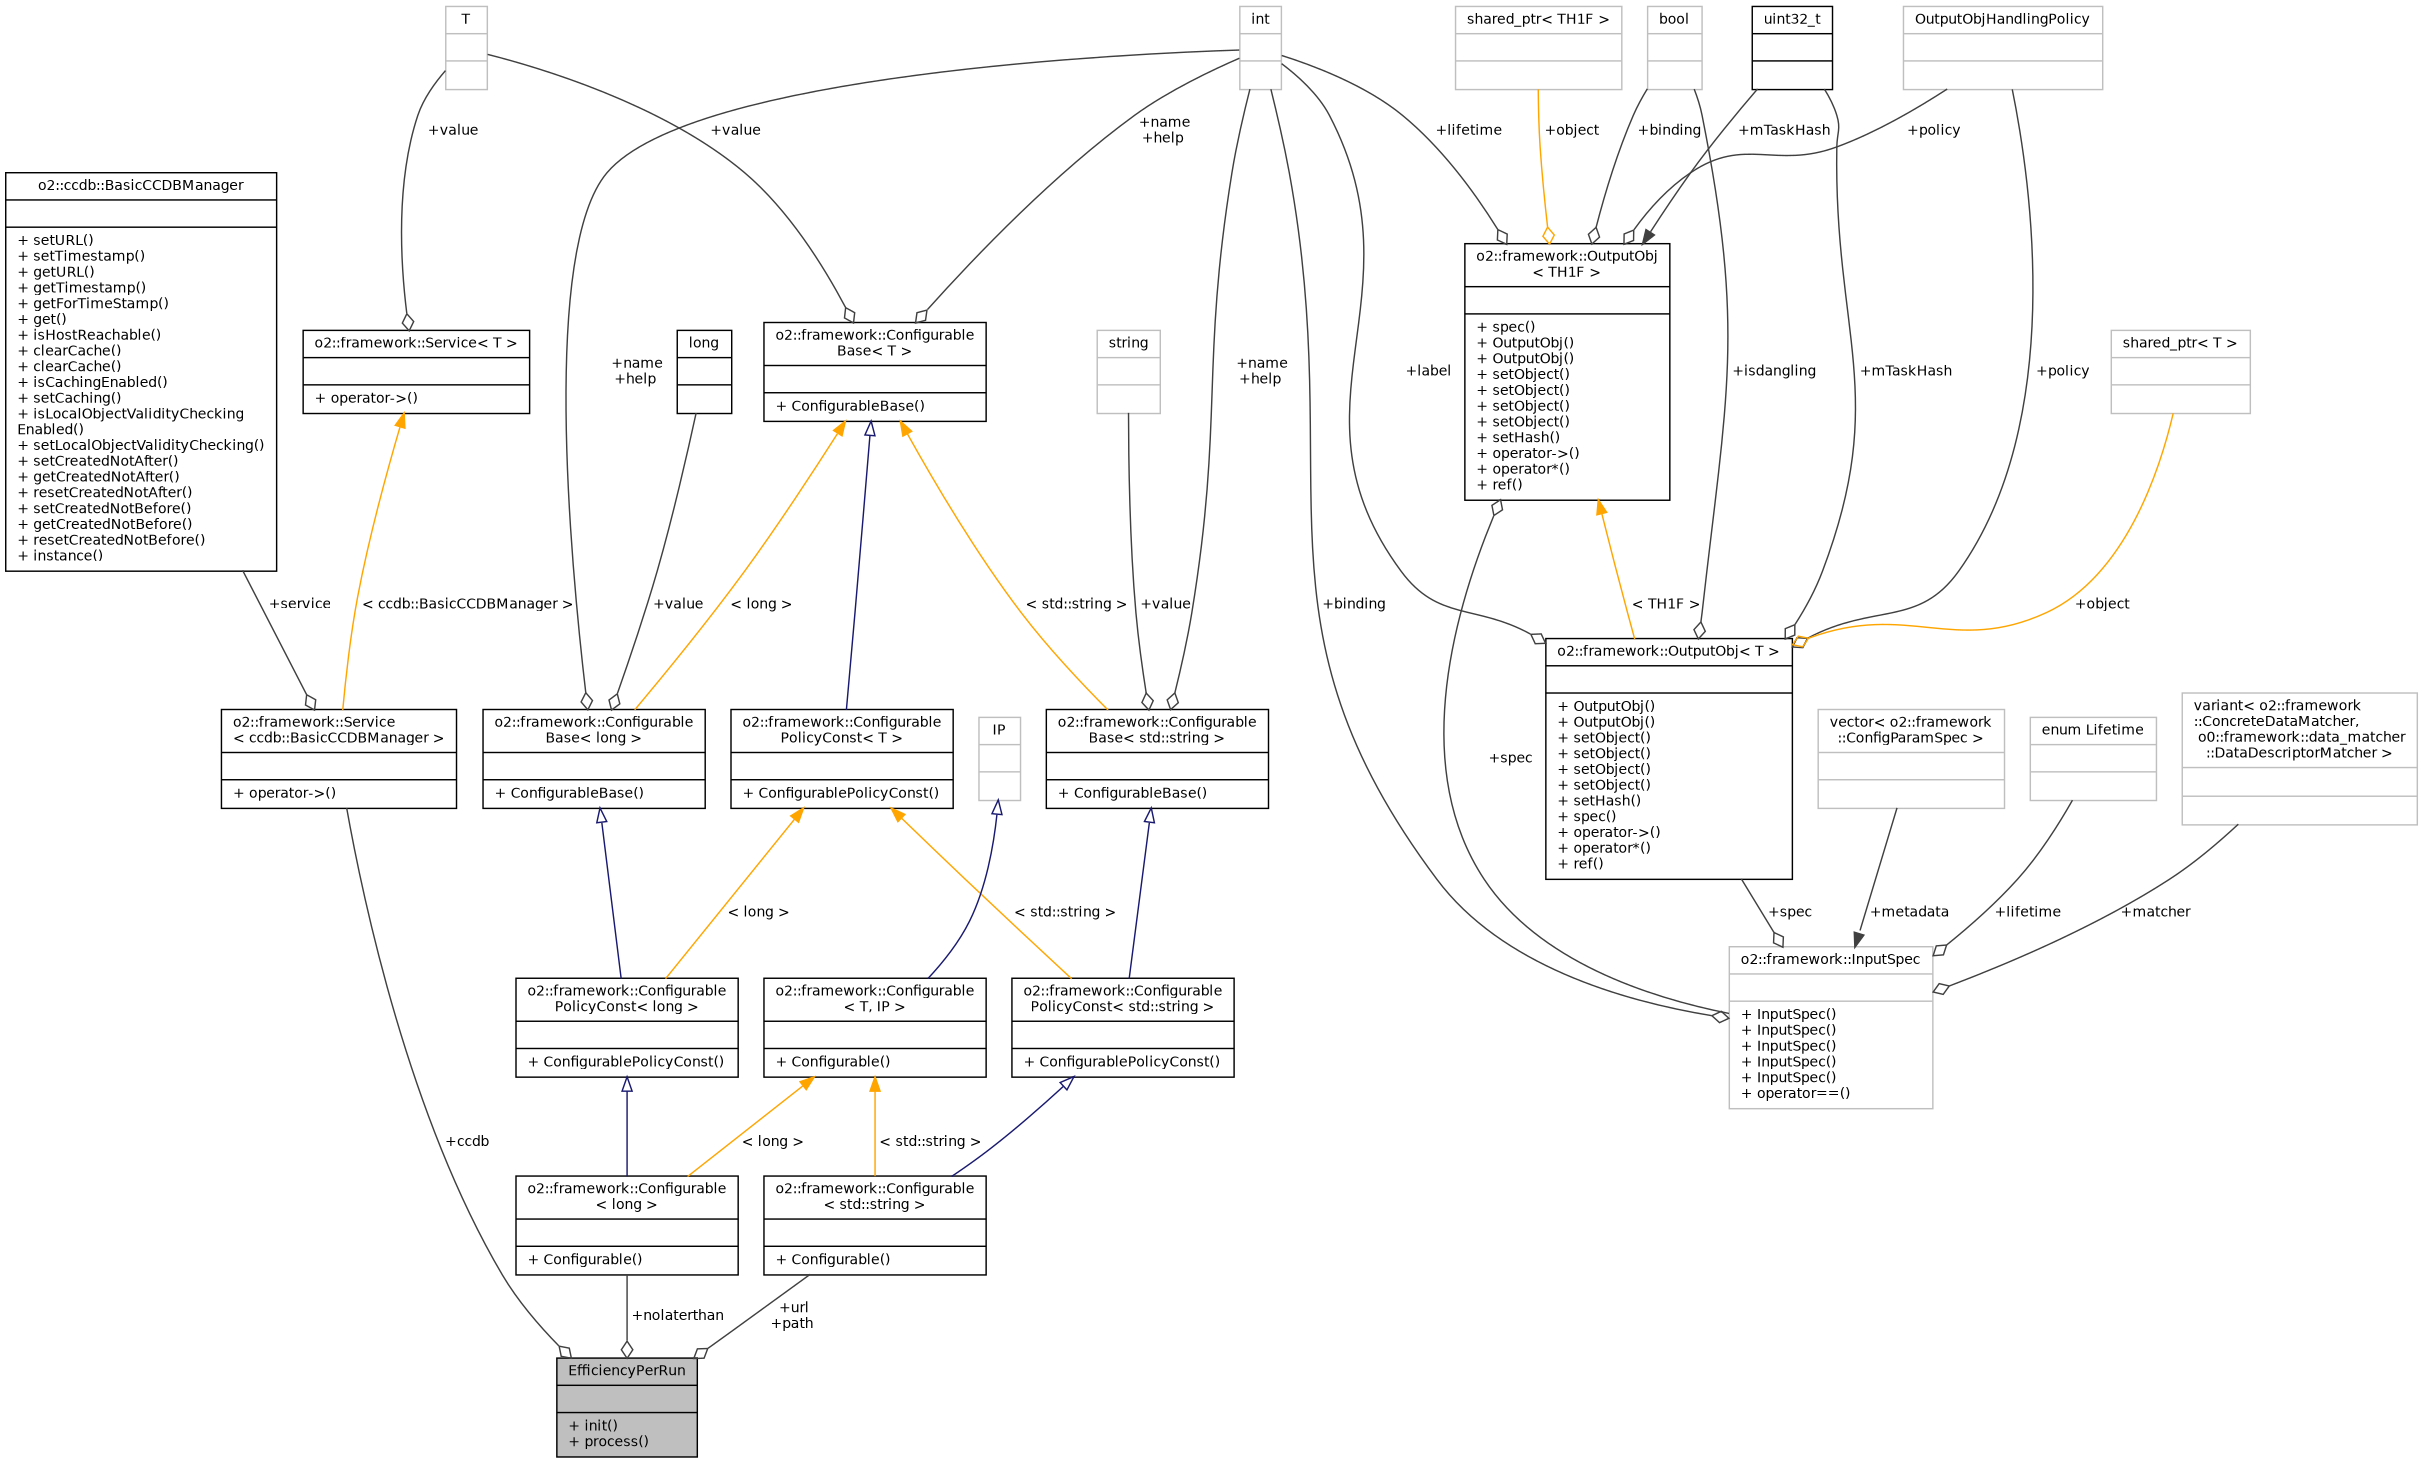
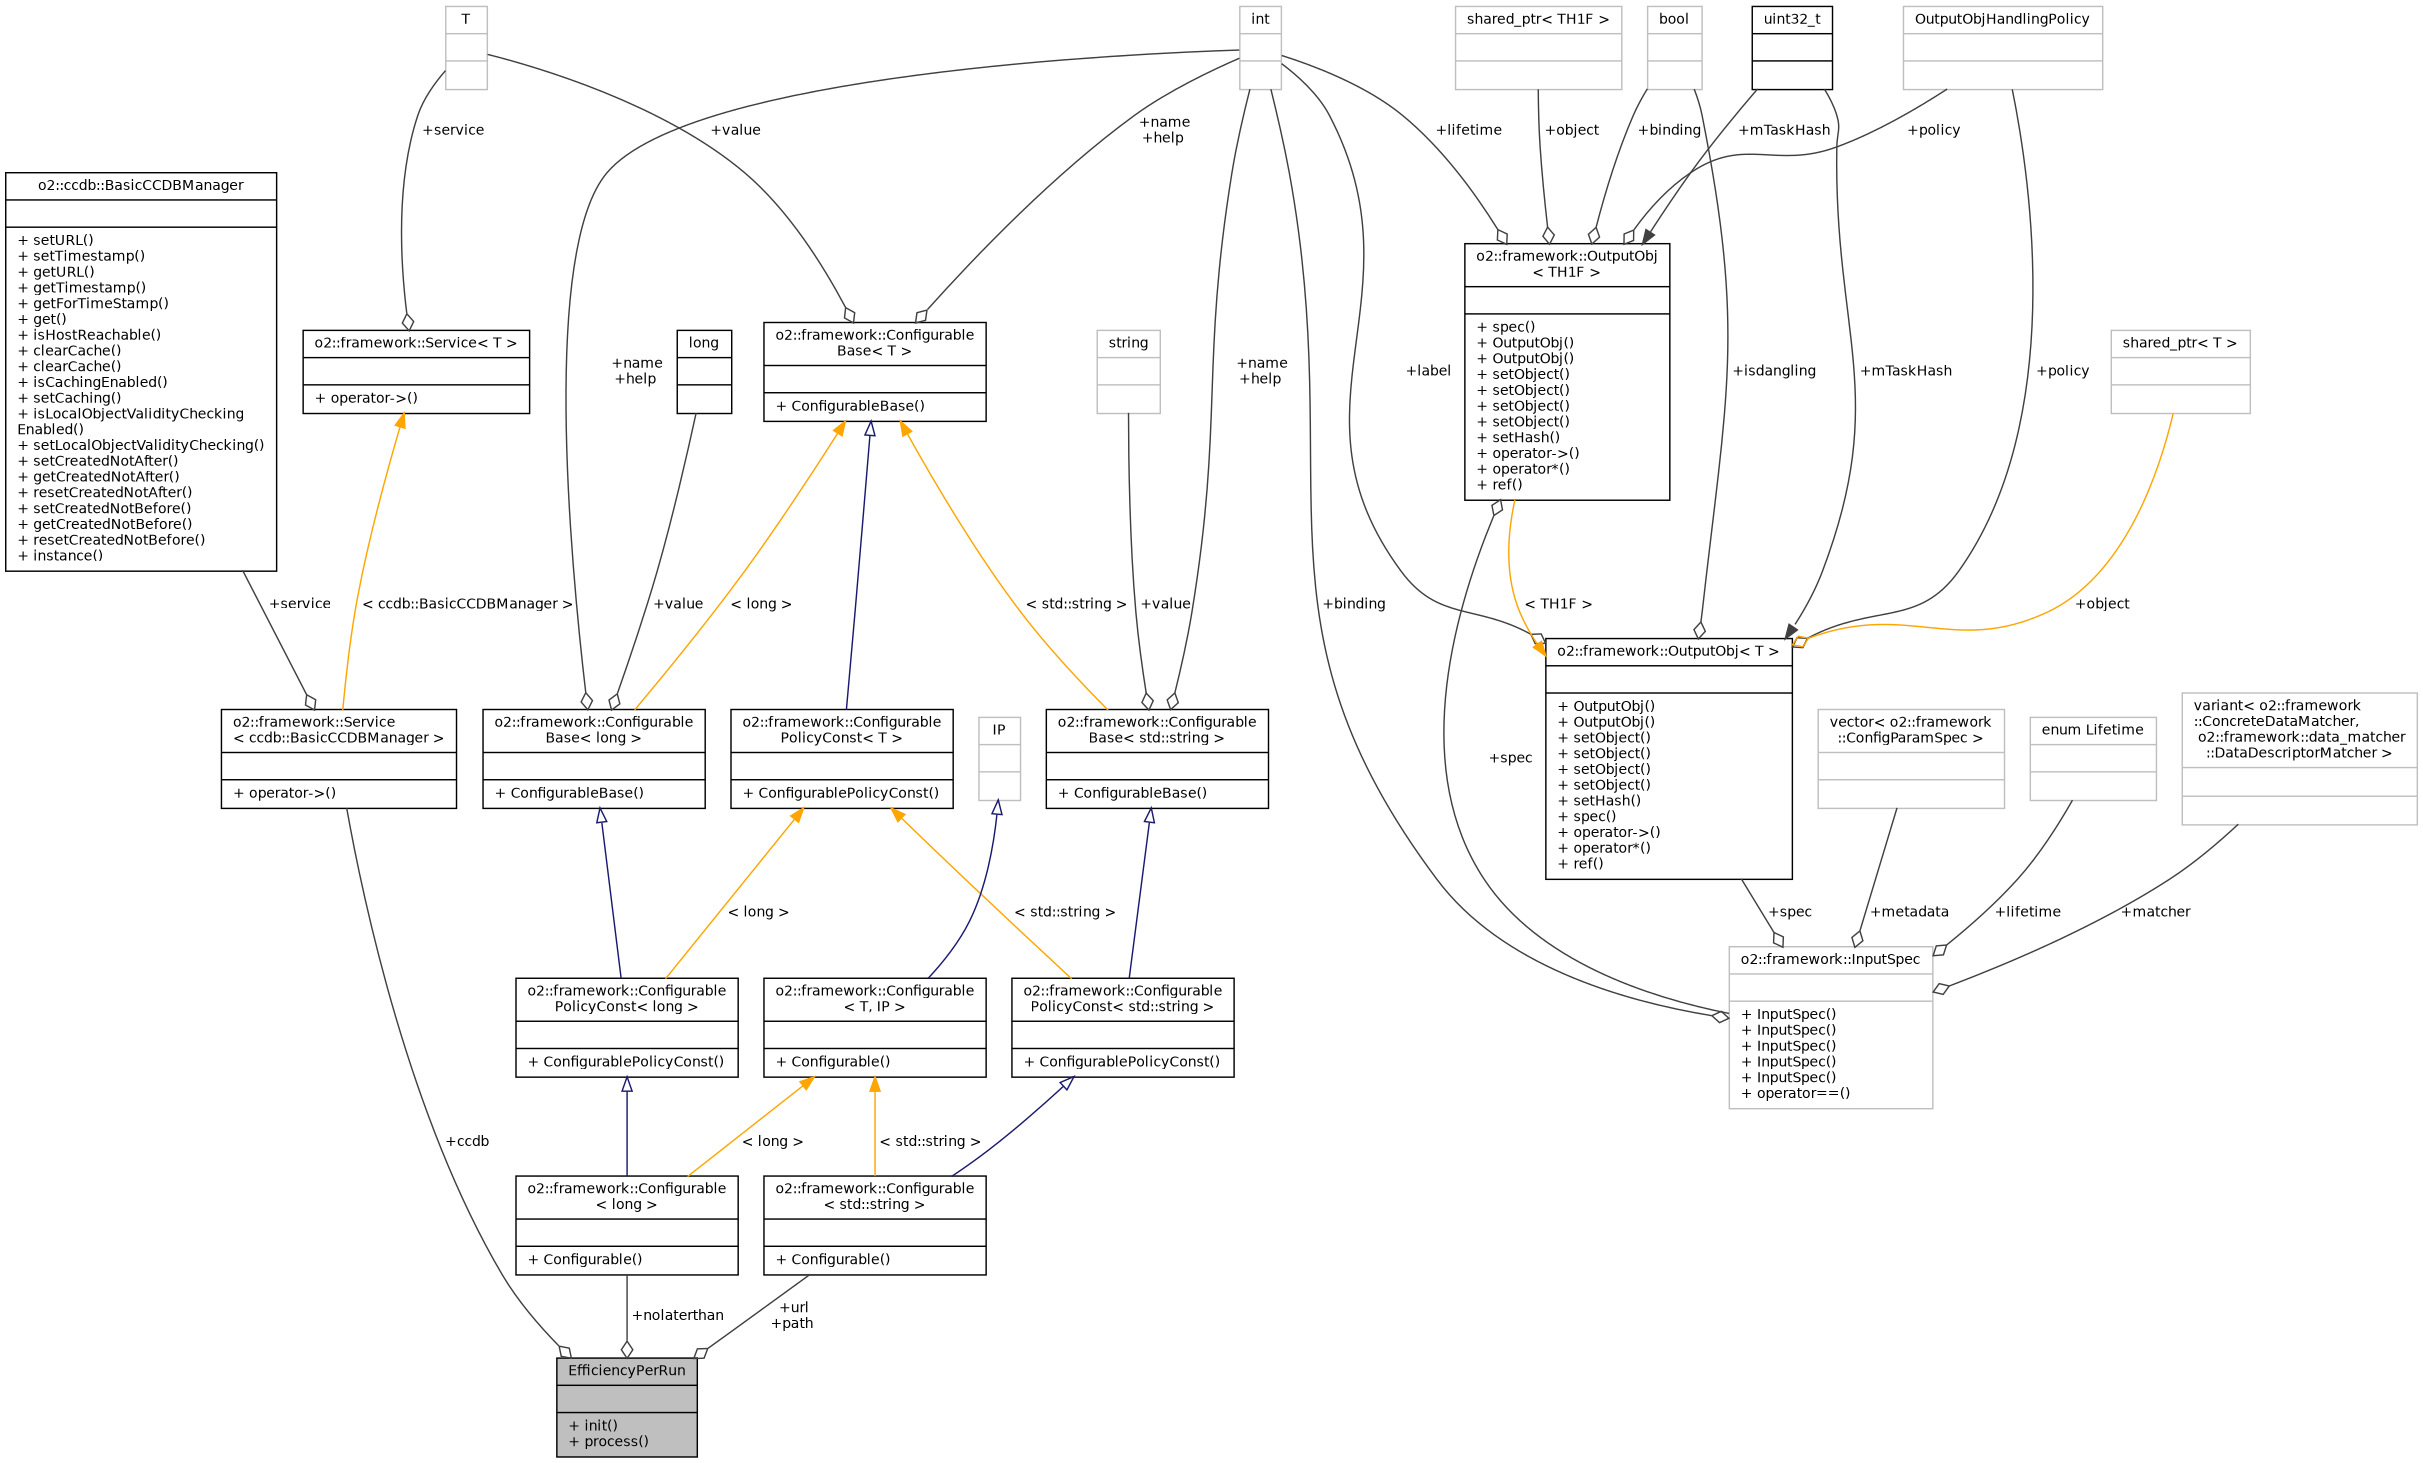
edge "T" -> "o2::framework::Service< T >": label " +value" -> " +service"
edge "shared_ptr< TH1F >" -> "o2::framework::OutputObj": color orange -> grey25
edge "uint32_t" -> "o2::framework::OutputObj< T >": arrowhead odiamond -> normal
edge "o2::framework::OutputObj< T >" -> "o2::framework::OutputObj": reversed
node "variant< o2::framework": text "o0::framework::data_matcher" -> "o2::framework::data_matcher"
edge "vector< o2::framework" -> "o2::framework::InputSpec": arrowhead normal -> odiamond
